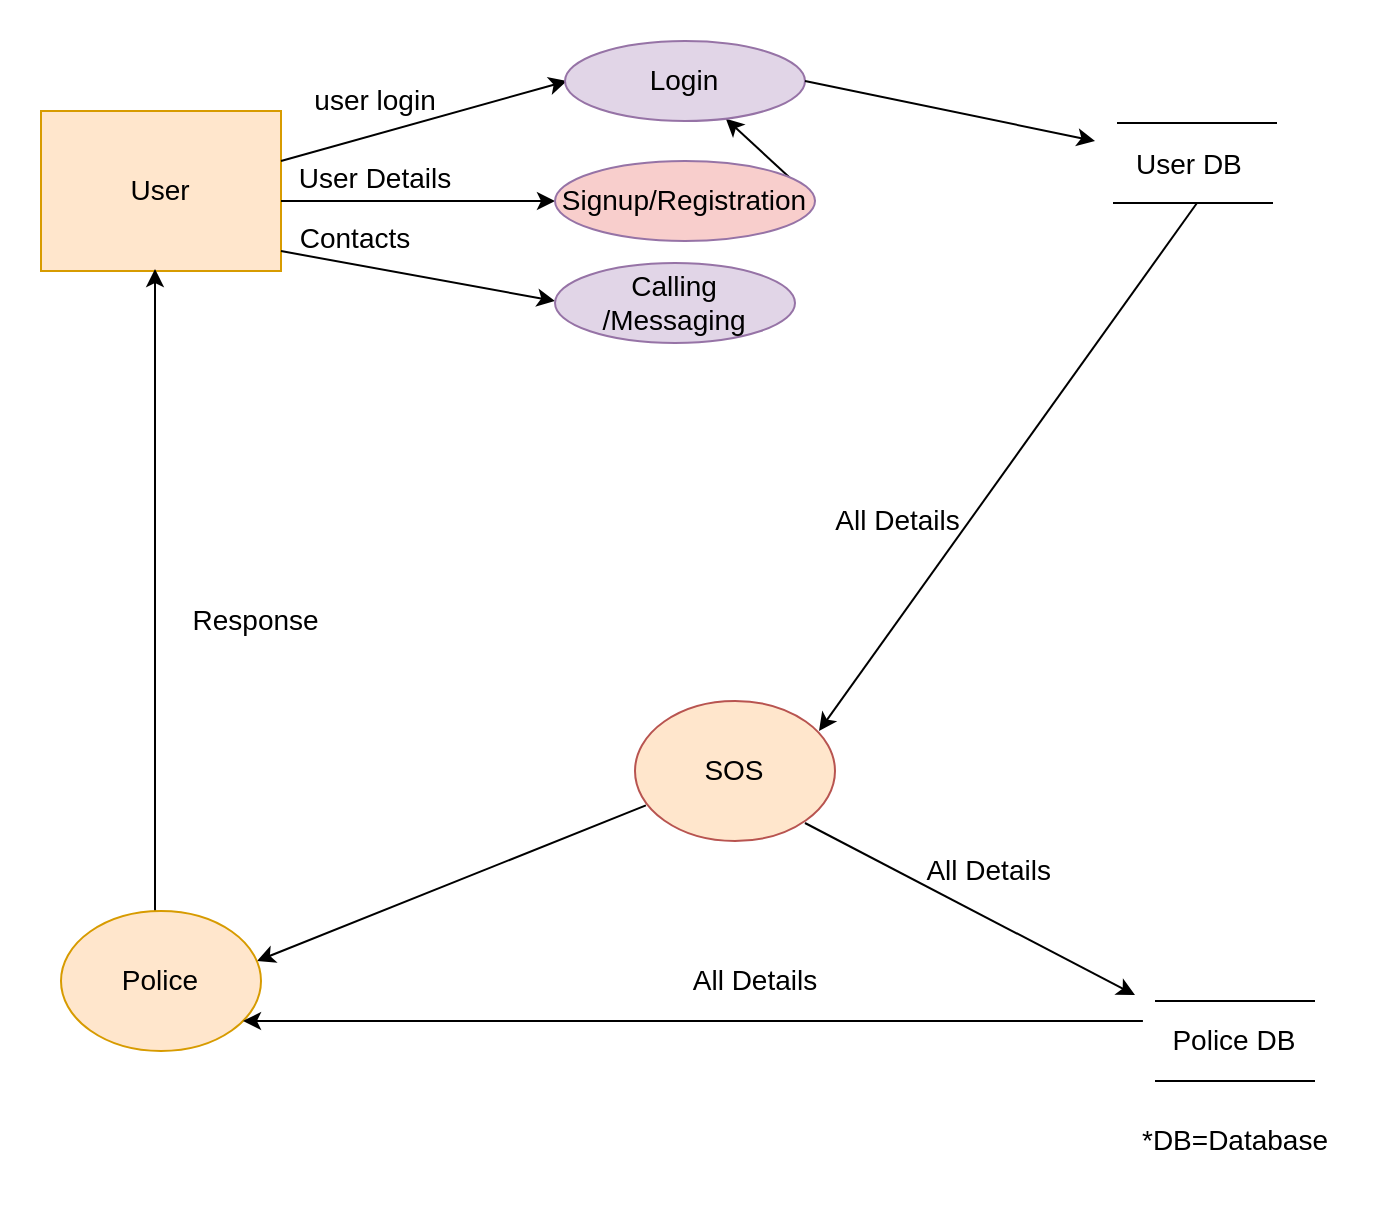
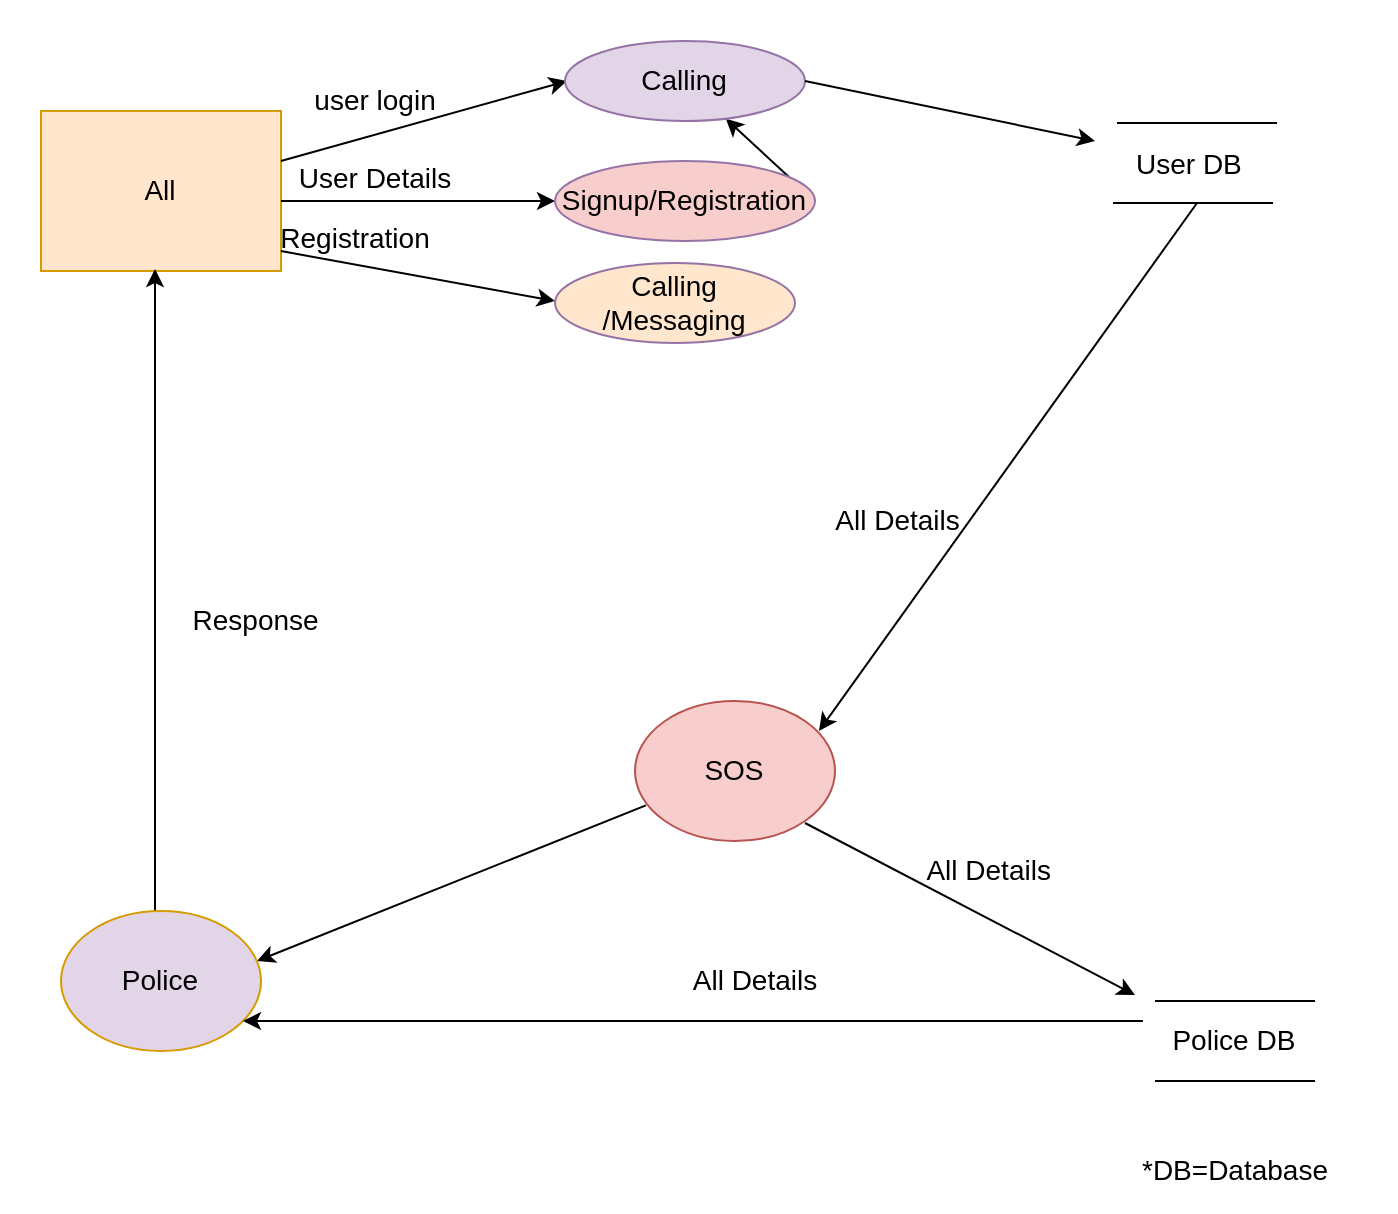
node "Login": label "Login" -> "Calling"
node "User": label "User" -> "All"
node "Contacts": label "Contacts" -> "Registration"
node "Calling /Messaging": fillcolor #e1d5e7 -> #ffe6cc
node "SOS": fillcolor #ffe6cc -> #f8cecc
node "Police": fillcolor #ffe6cc -> #e1d5e7
node "*DB=Database": moved (1235, 1141) -> (1235, 1171)
